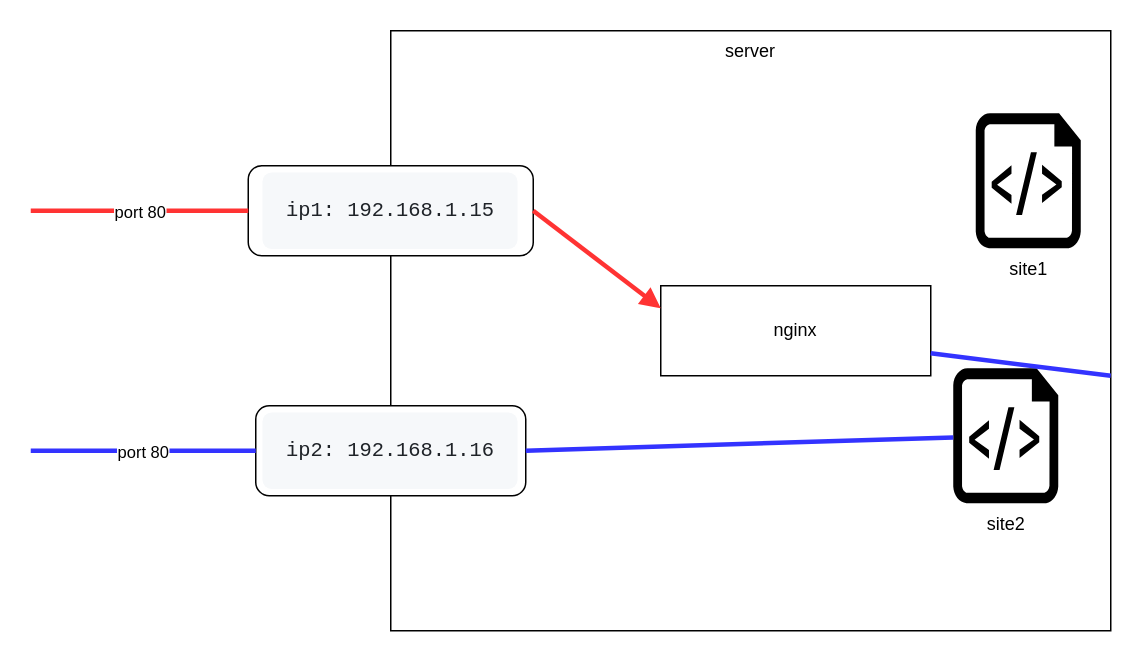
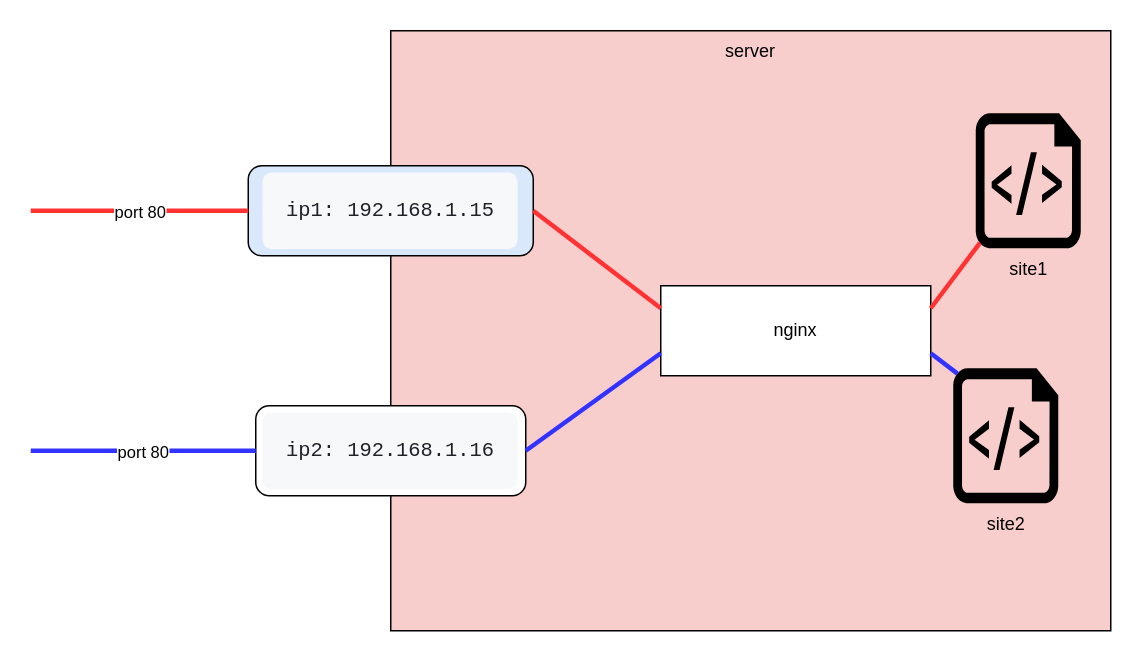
node "server": fillcolor #ffffff -> #f8cecc
node "ip1: 192.168.1.15": fillcolor #ffffff -> #dae8fc
edge "site1" -- "nginx": added
edge "ip1: 192.168.1.15" -> "nginx": arrowhead block -> none
edge "server" -- "nginx": now "site2" -- "nginx"
edge "site2" -- "ip2: 192.168.1.16": now "nginx" -- "ip2: 192.168.1.16"
